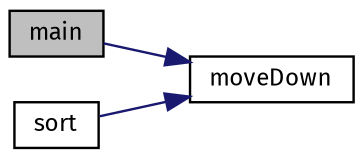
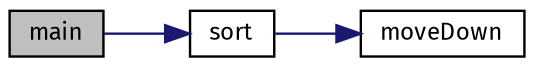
edge "main" -> "moveDown": now "main" -> "sort"
